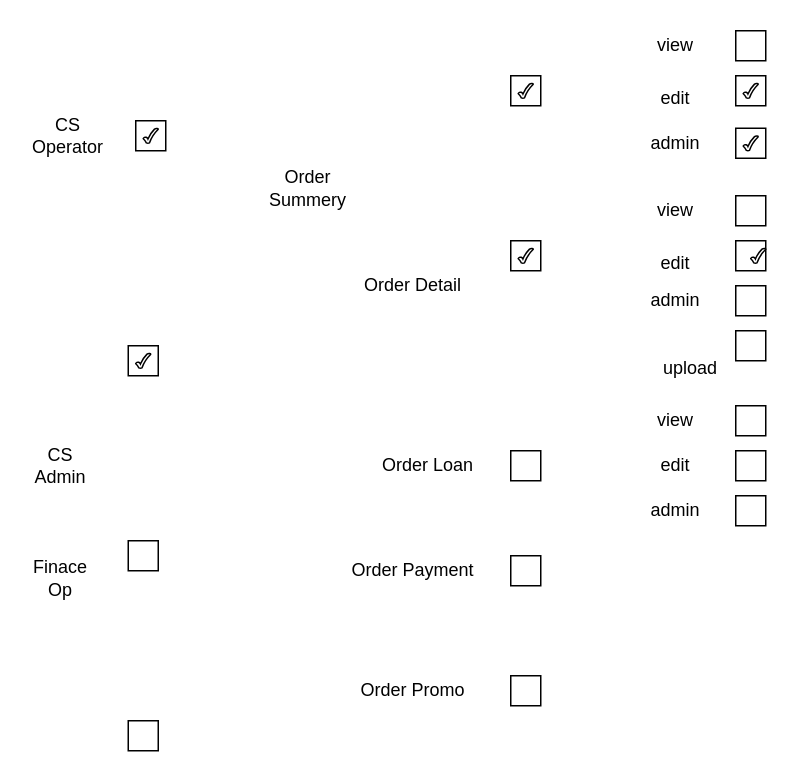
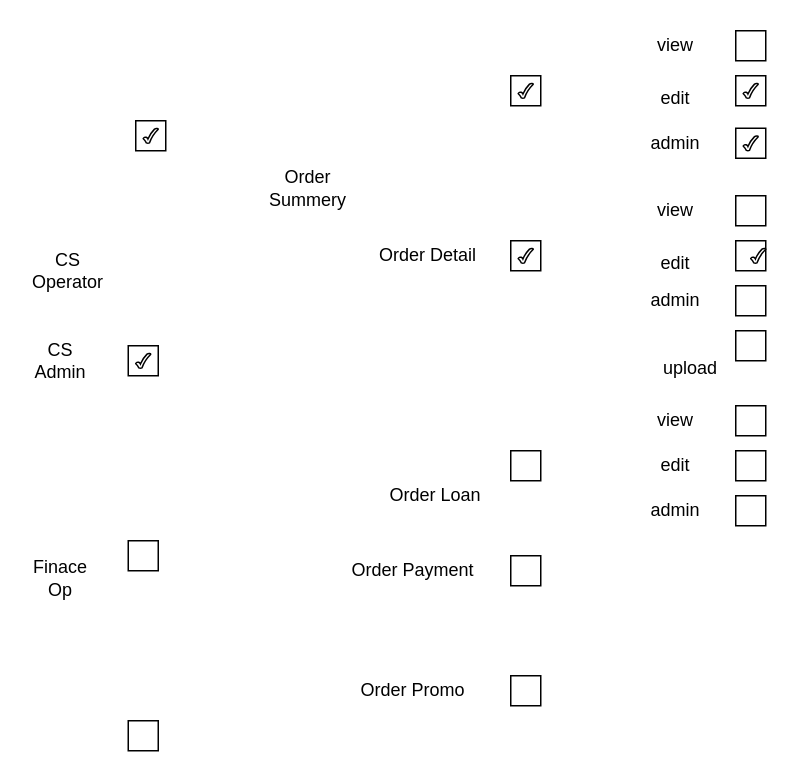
node "CS Operator": moved (68, 136) -> (68, 271)
node "Order Detail": moved (413, 286) -> (428, 256)
node "CS Admin": moved (61, 466) -> (61, 361)
node "Order Loan": moved (428, 466) -> (436, 496)
